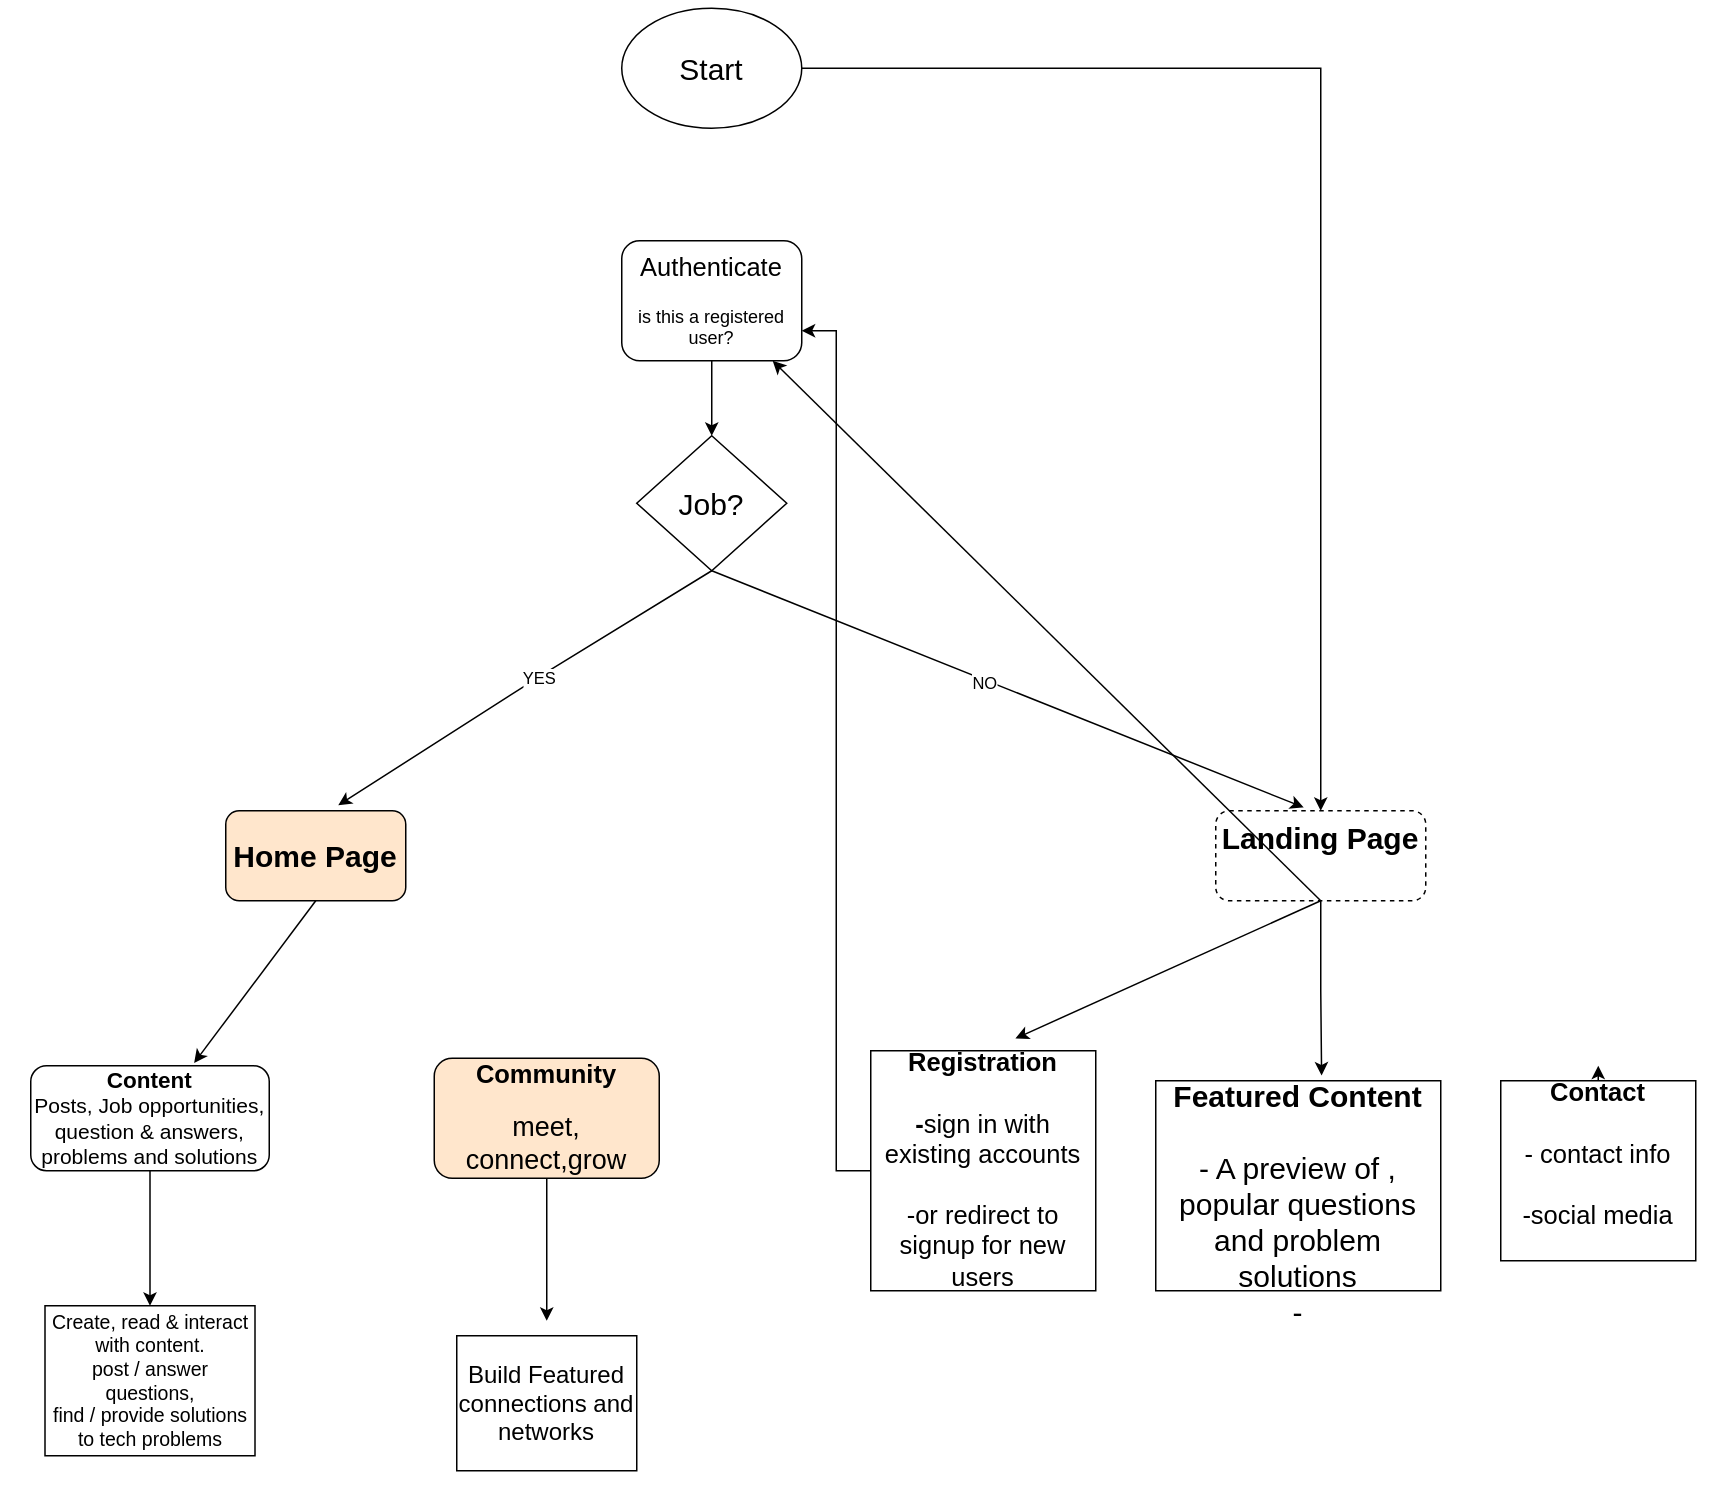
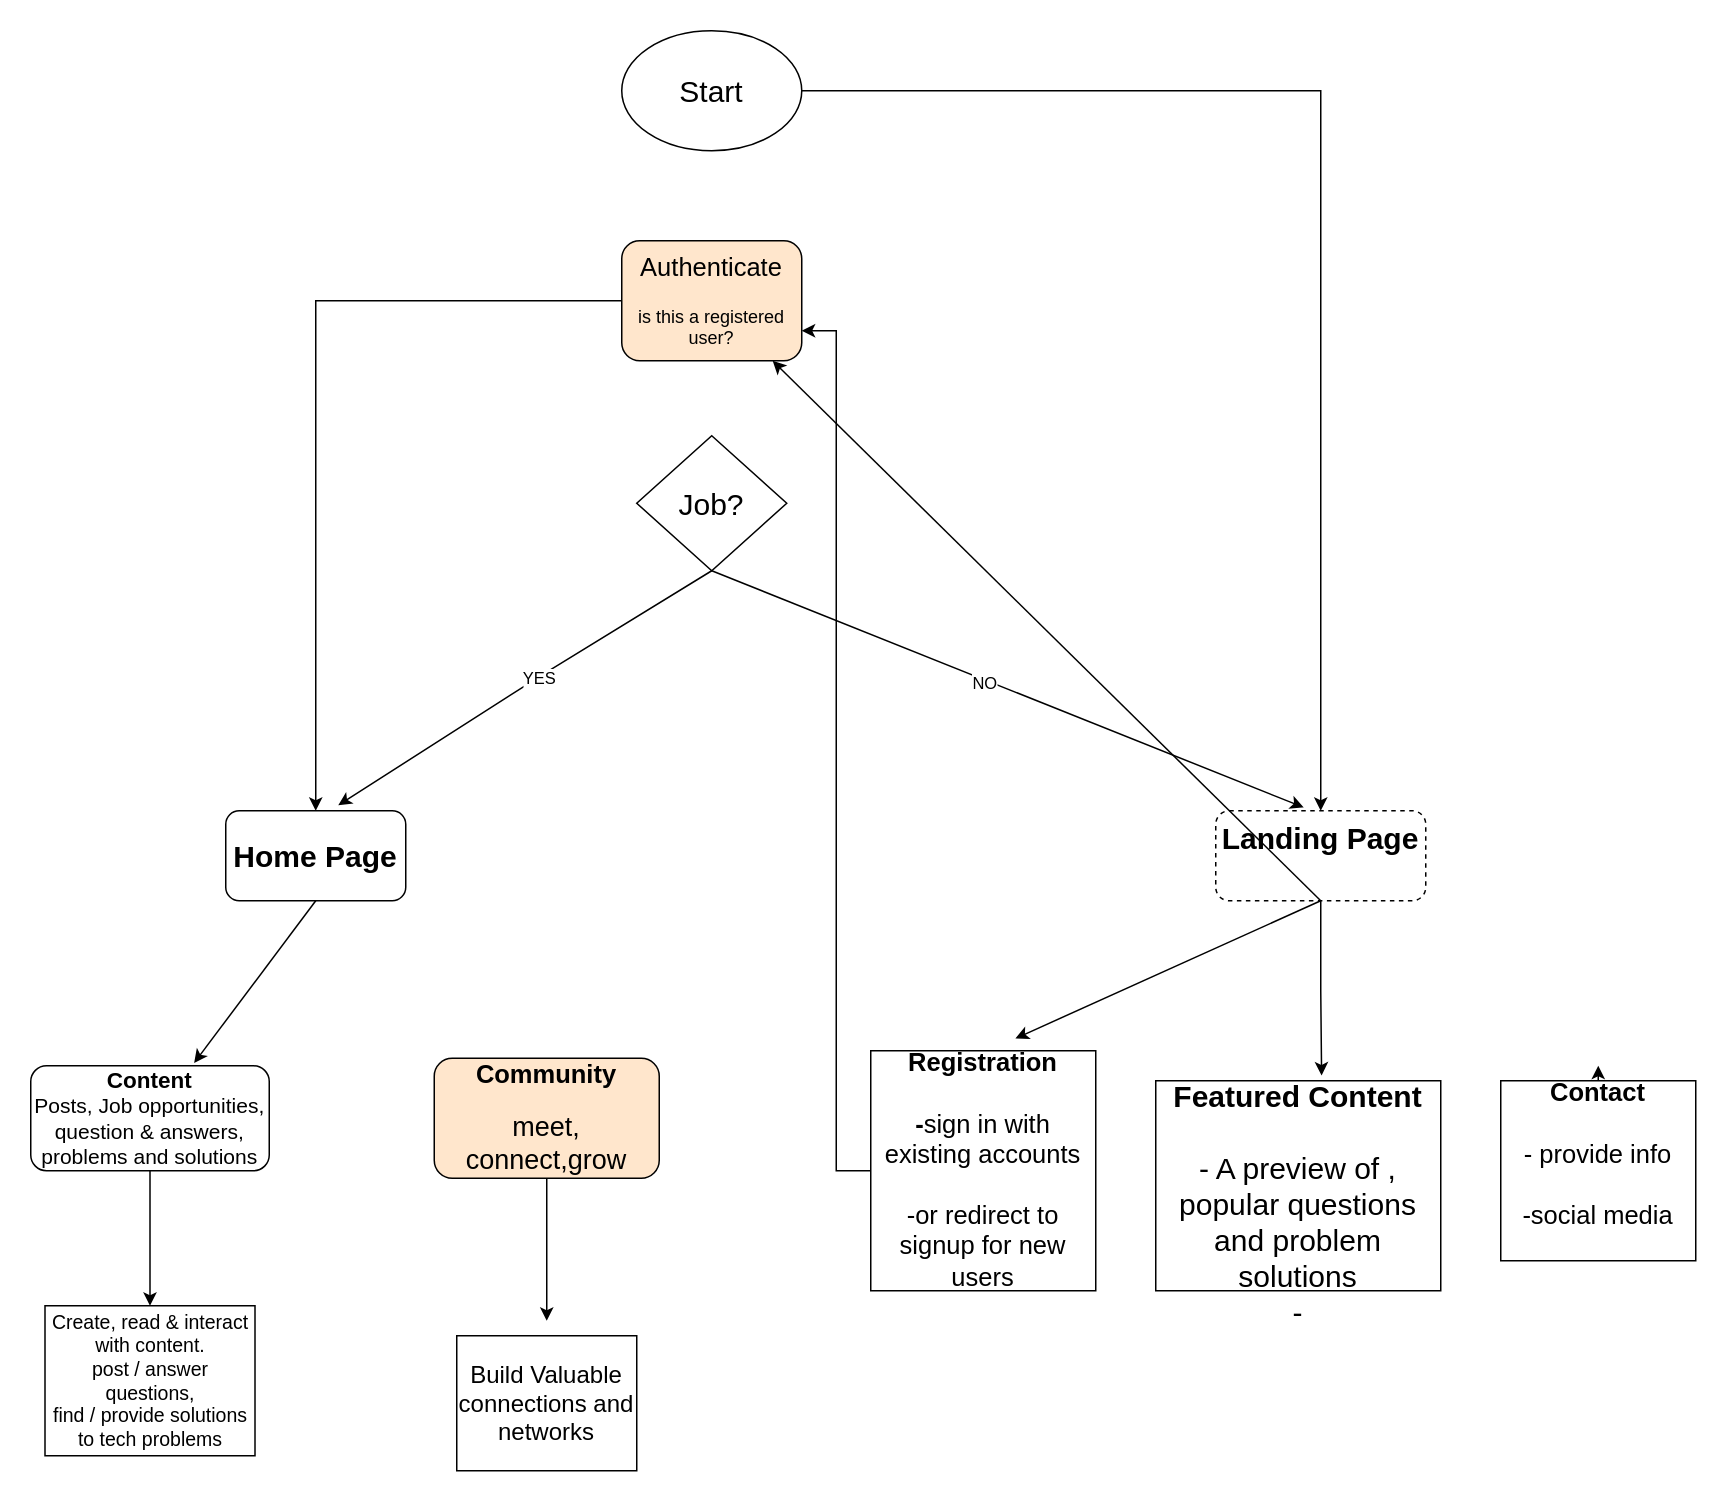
node "Start": moved (712, 68) -> (712, 91)
node "Authenticate is this a registered user?": fillcolor #ffffff -> #ffe6cc
edge "Authenticate is this a registered user?" -> "Job?": now "Authenticate is this a registered user?" -> "Home Page"
node "Home Page": fillcolor #ffe6cc -> #ffffff
node "Contact - contact info -social media": label "Contact - contact info -social media" -> "Contact - provide info -social media"
node "Build Featured connections and networks": label "Build Featured connections and networks" -> "Build Valuable connections and networks"
